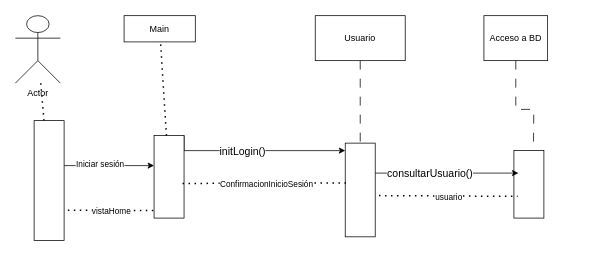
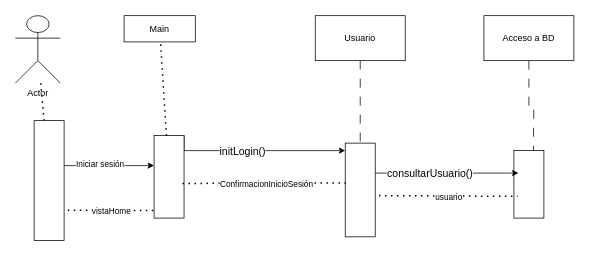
node "Acceso a BD": size 64x45 -> 90x45
